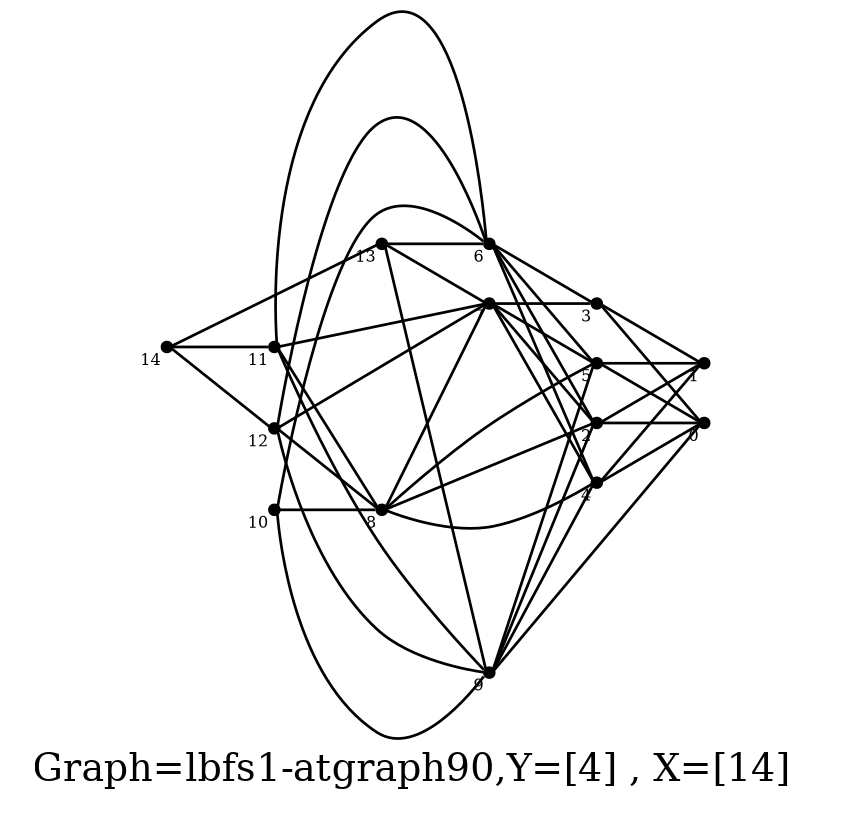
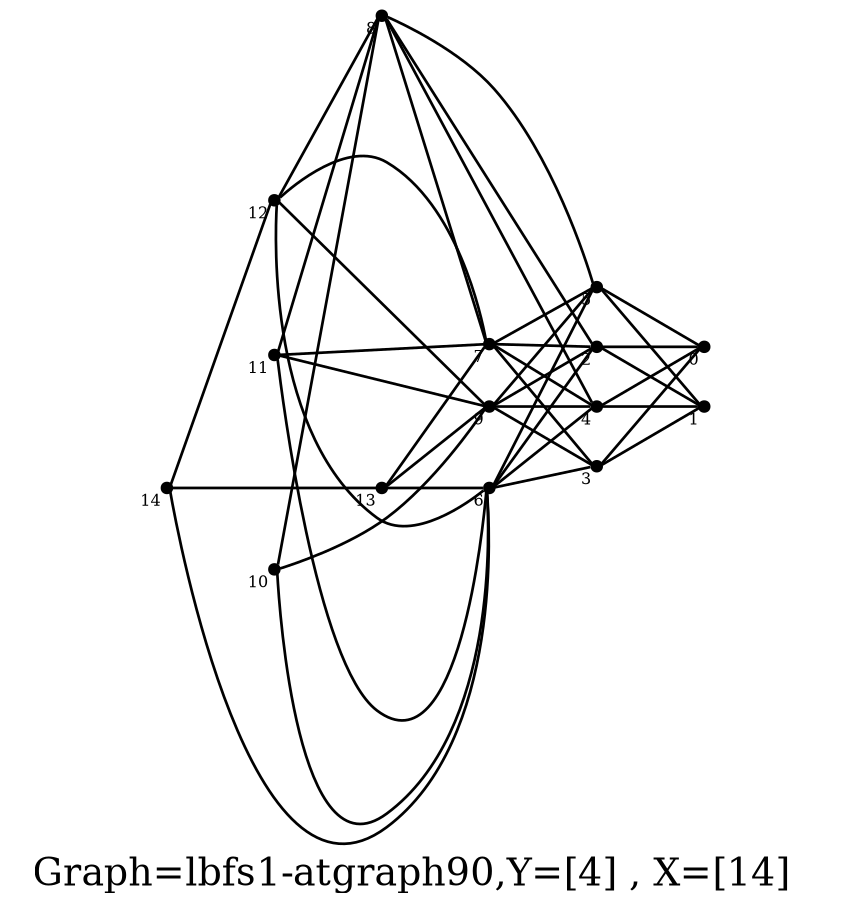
edge "14" -- "11": now "14" -- "6"
edge "0" -- "9": now "3" -- "9"
